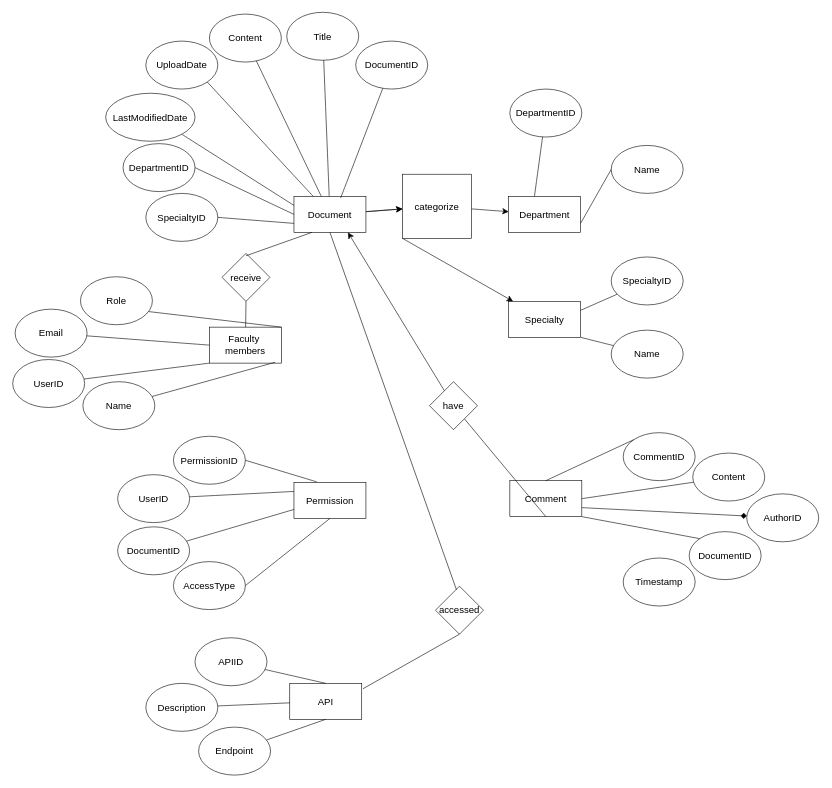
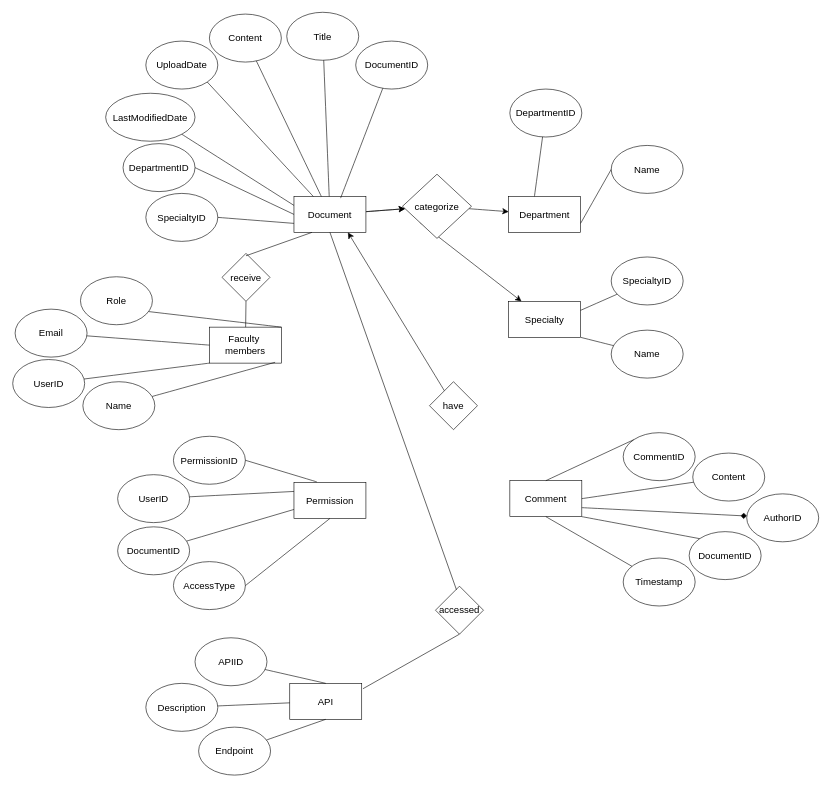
node "categorize": shape rectangle -> diamond
edge "have" -- "Comment": now "Timestamp" -- "Comment"
